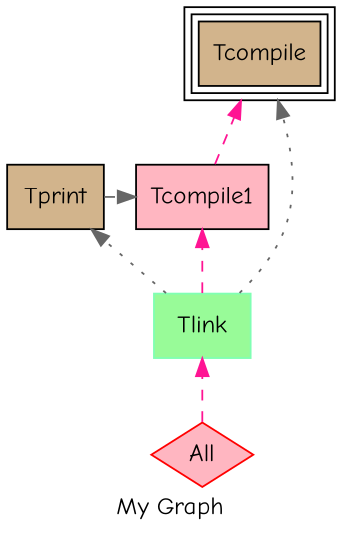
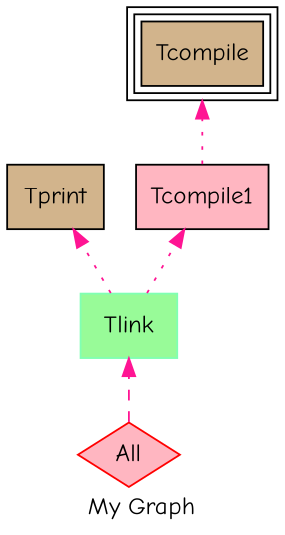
edge "Tcompile1" -> "Tcompile": style dashed -> dotted
edge "Tprint" -> "Tcompile1": removed
edge "Tlink" -> "Tcompile": removed
edge "Tlink" -> "Tprint": color gray40 -> deeppink
edge "Tlink" -> "Tcompile1": style dashed -> dotted
